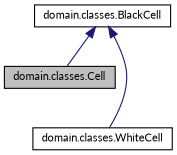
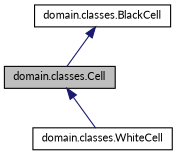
edge "domain.classes.WhiteCell" -> "domain.classes.BlackCell": now "domain.classes.WhiteCell" -> "domain.classes.Cell"
